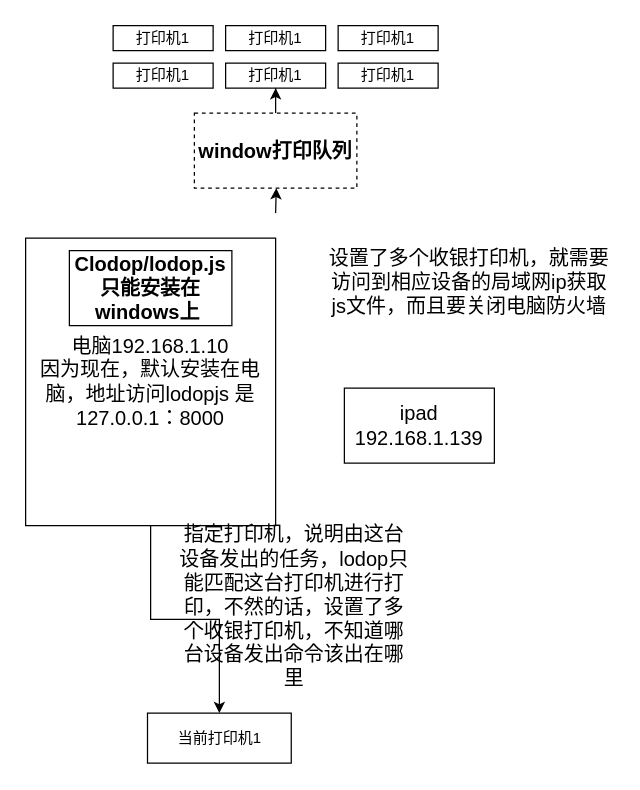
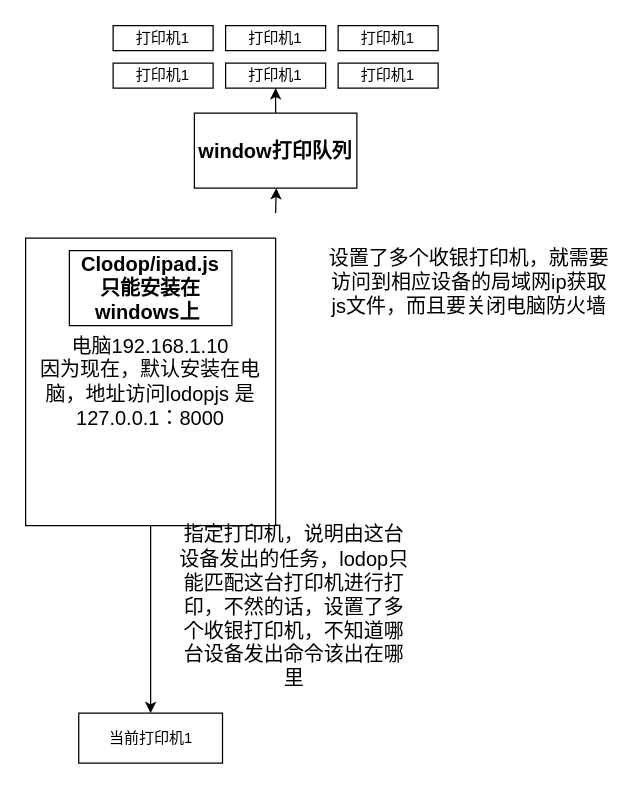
node "window打印队列": style dashed -> solid
node "Clodop/lodop.js 只能安装在windows上": label "Clodop/lodop.js 只能安装在windows上" -> "Clodop/ipad.js 只能安装在windows上"
node "ipad 192.168.1.139": removed
node "当前打印机1": moved (219, 738) -> (151, 738)
